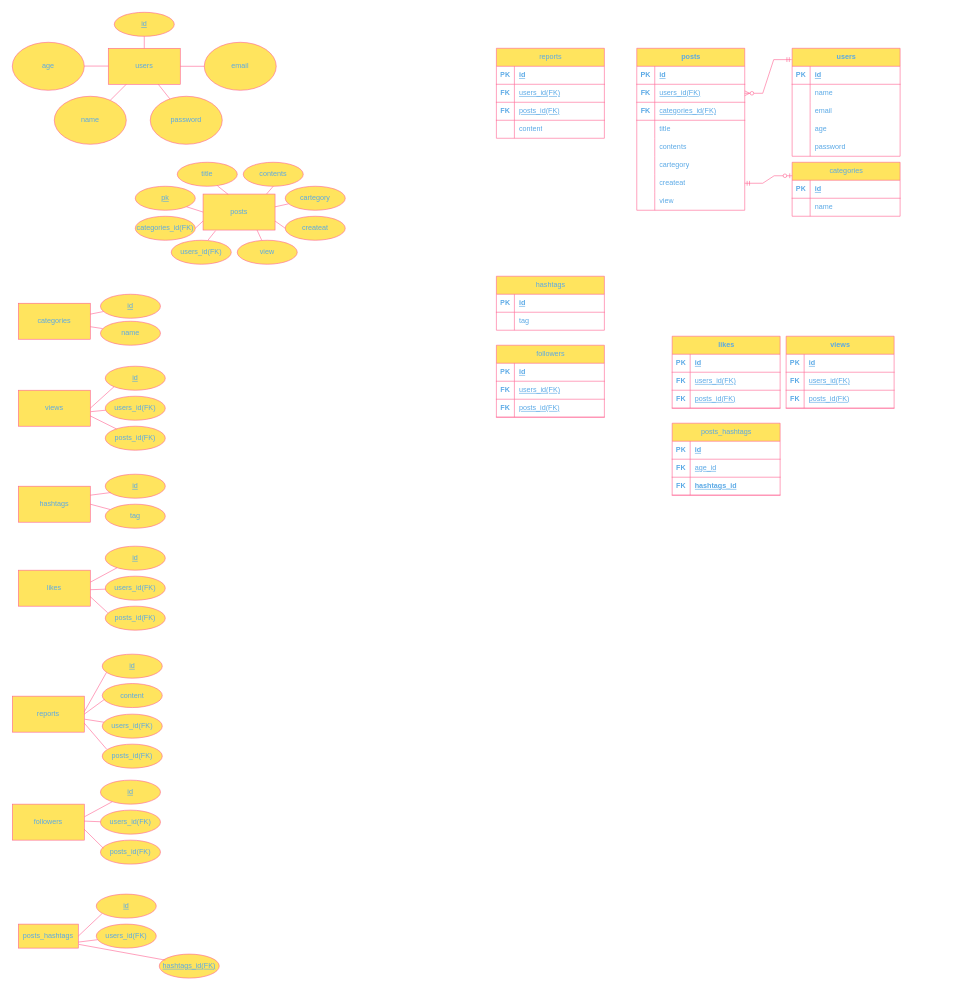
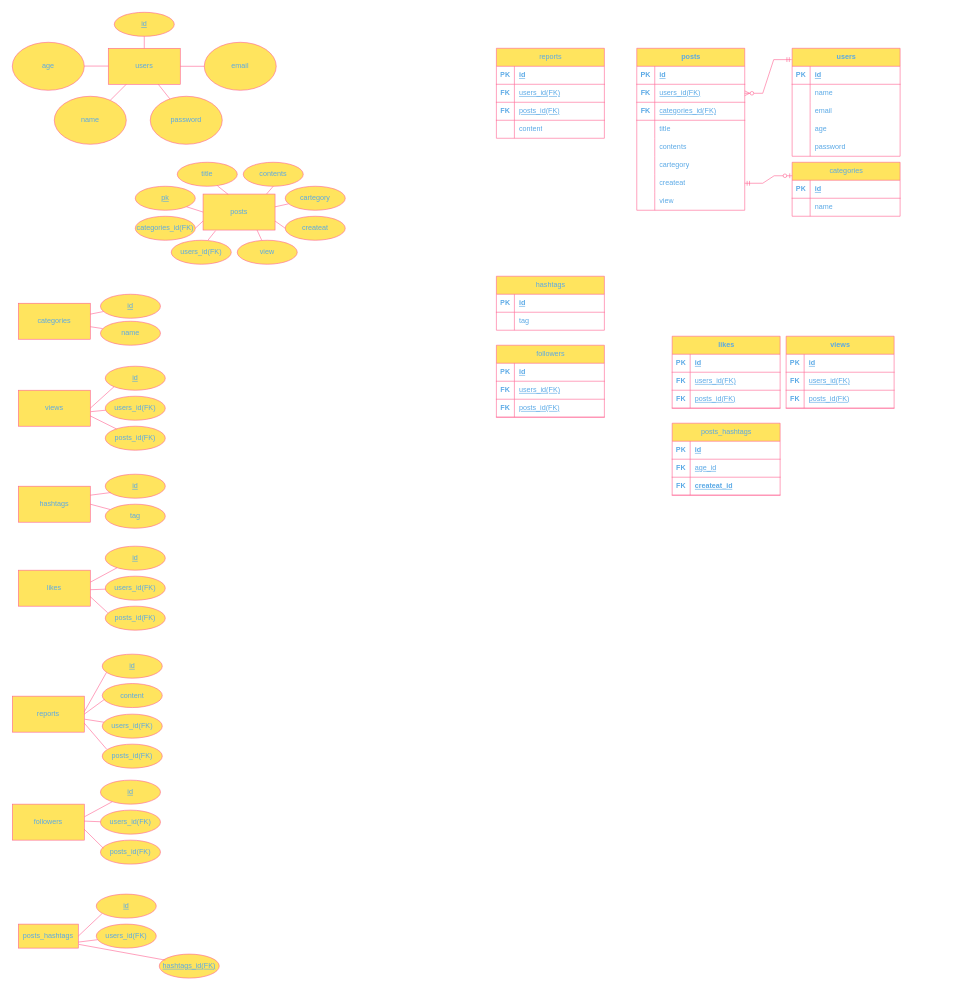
node "hashtags_id": label "hashtags_id" -> "createat_id"
